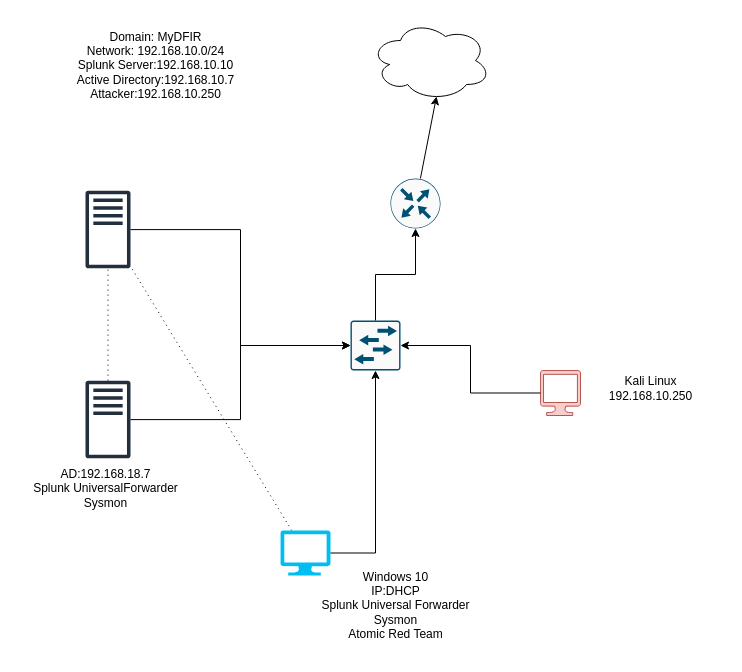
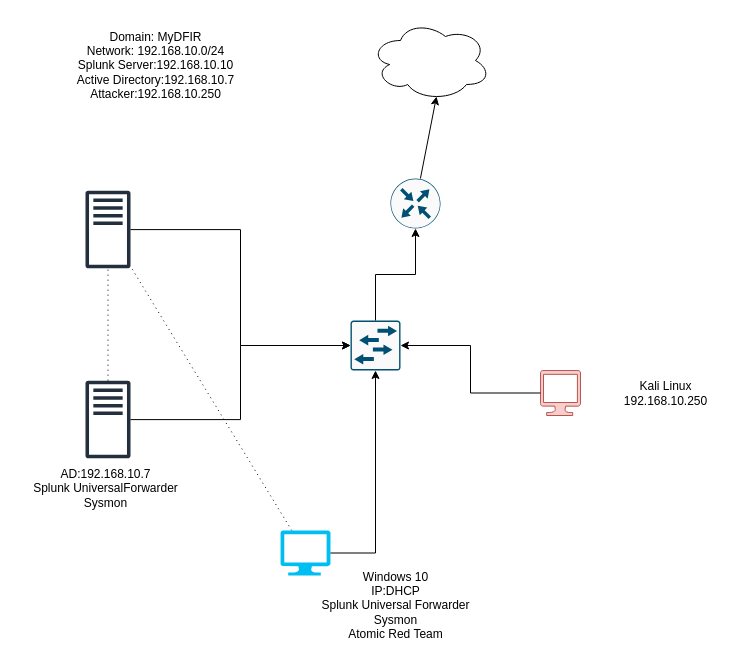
node "Kali Linux 192.168.10.250": moved (651, 388) -> (666, 393)
node "AD:192.168.18.7 Splunk UniversalForwarder Sysmon": label "AD:192.168.18.7 Splunk UniversalForwarder Sysmon" -> "AD:192.168.10.7 Splunk UniversalForwarder Sysmon"
